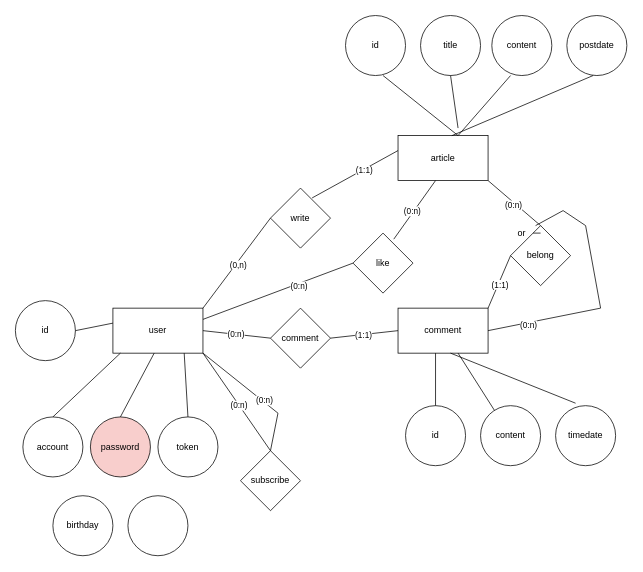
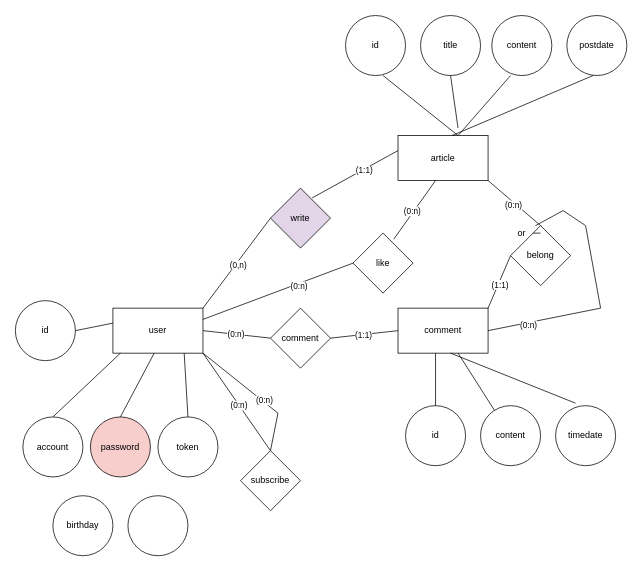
node "write": fillcolor #ffffff -> #e1d5e7
